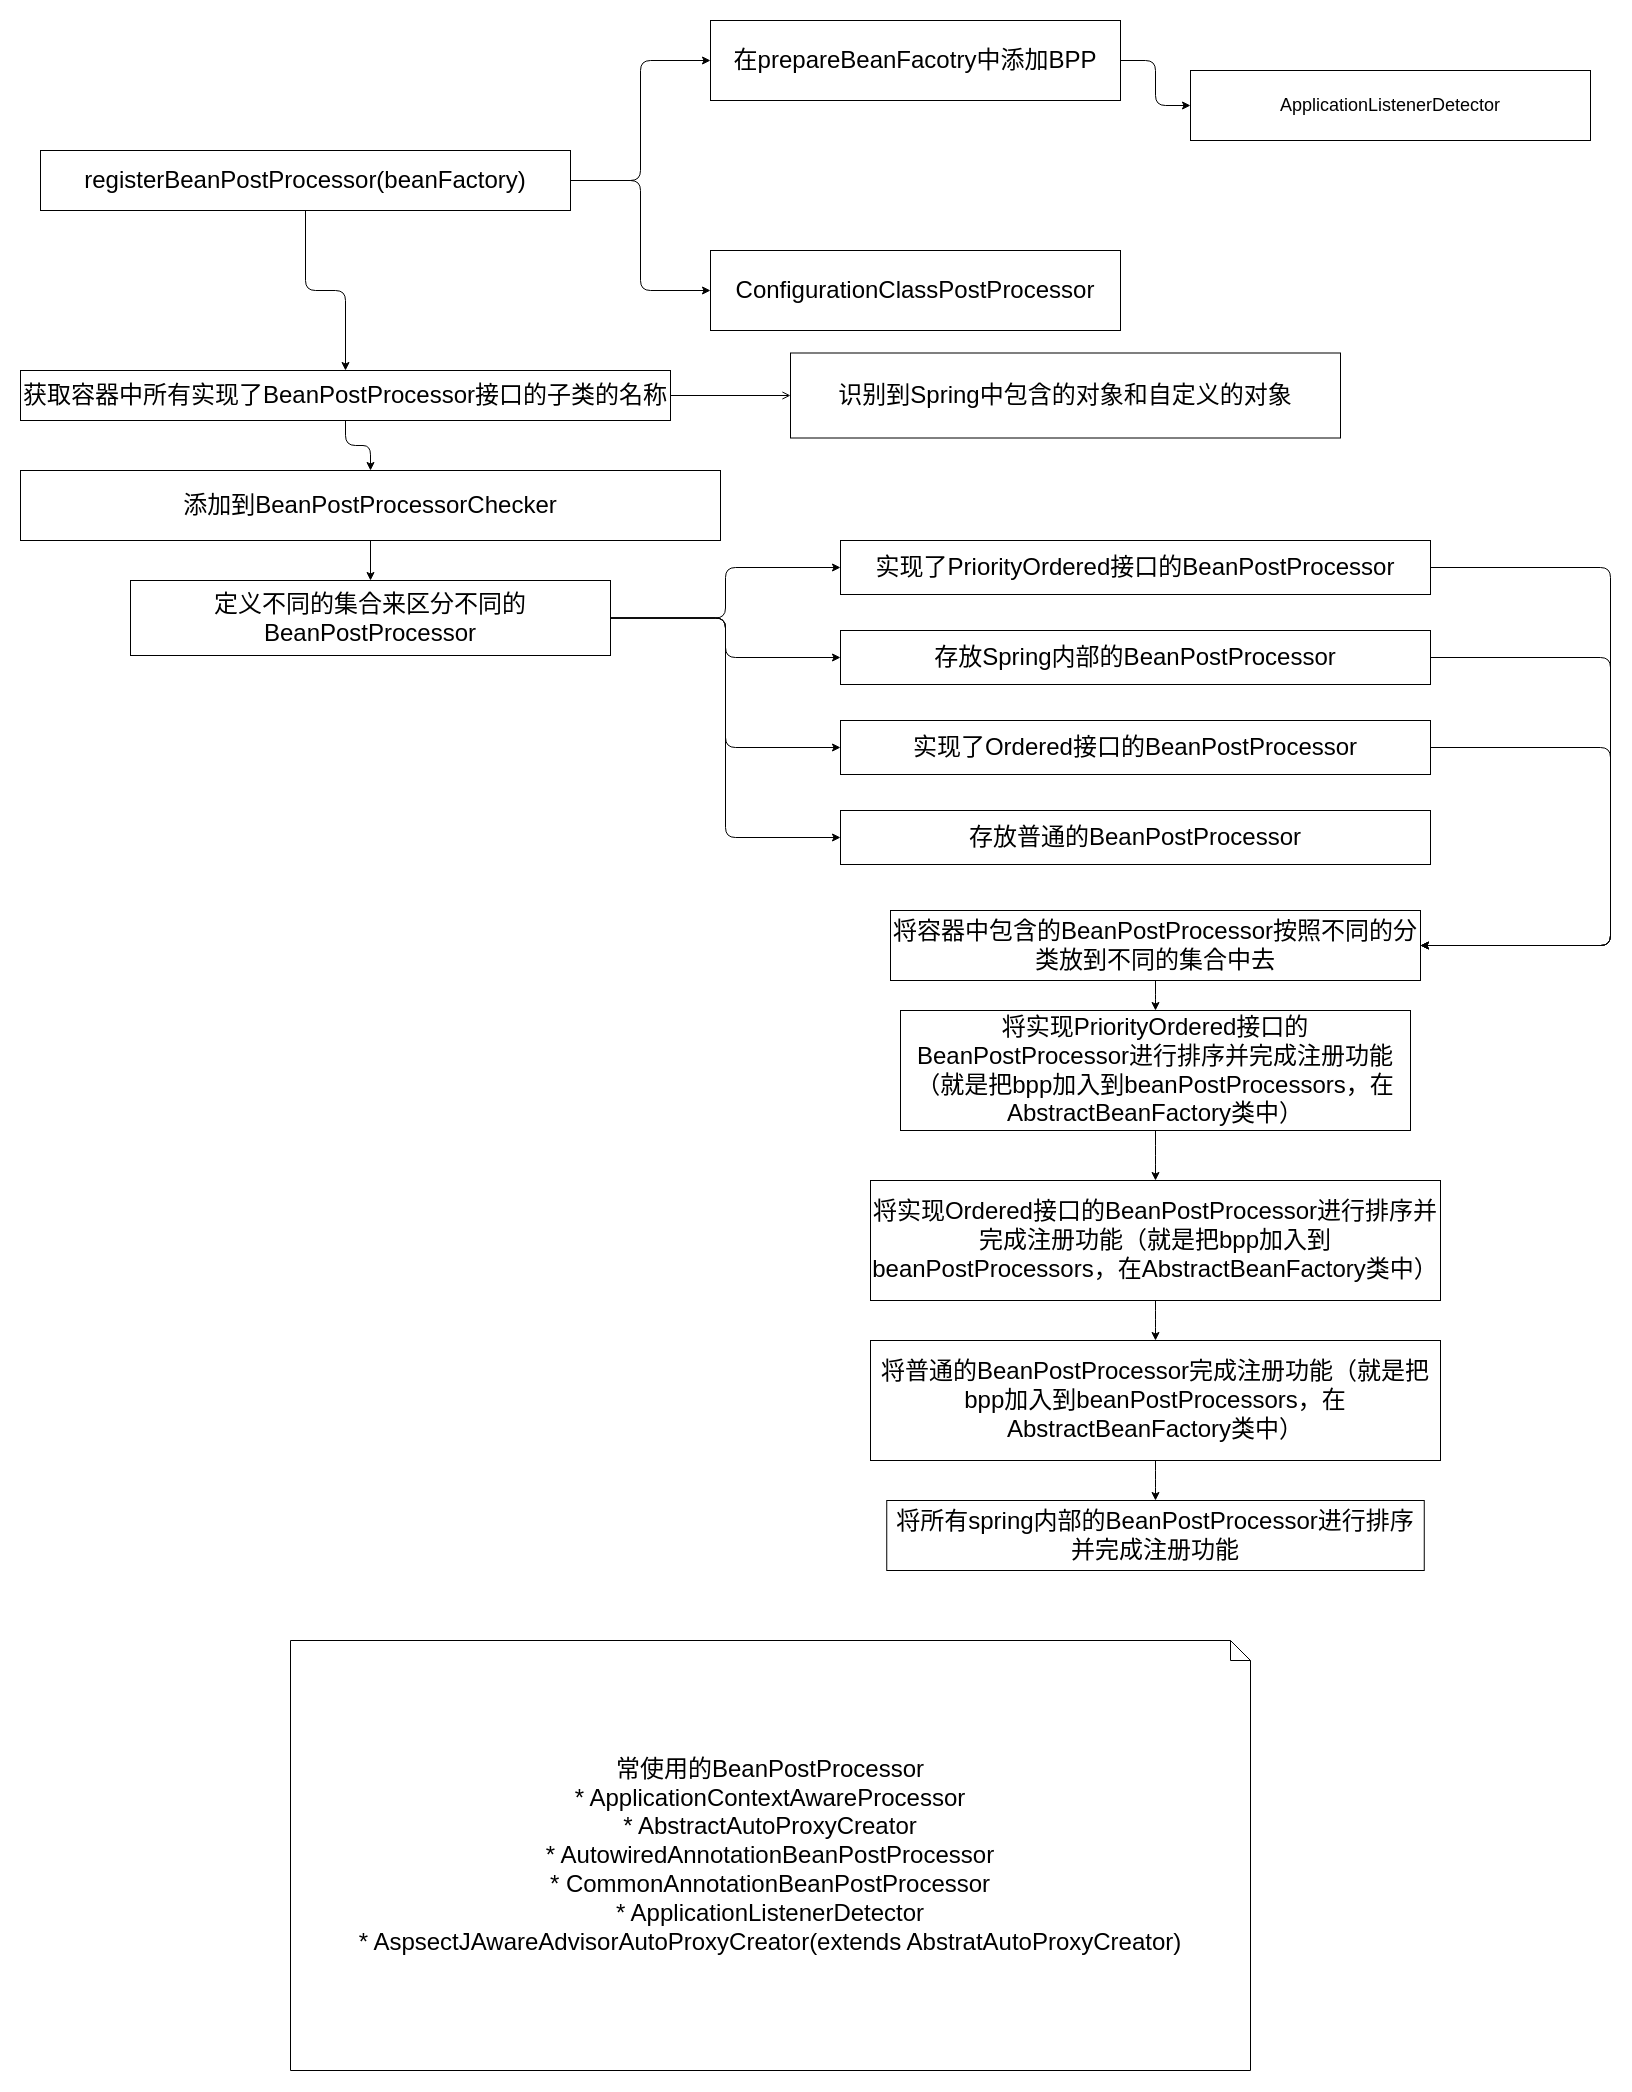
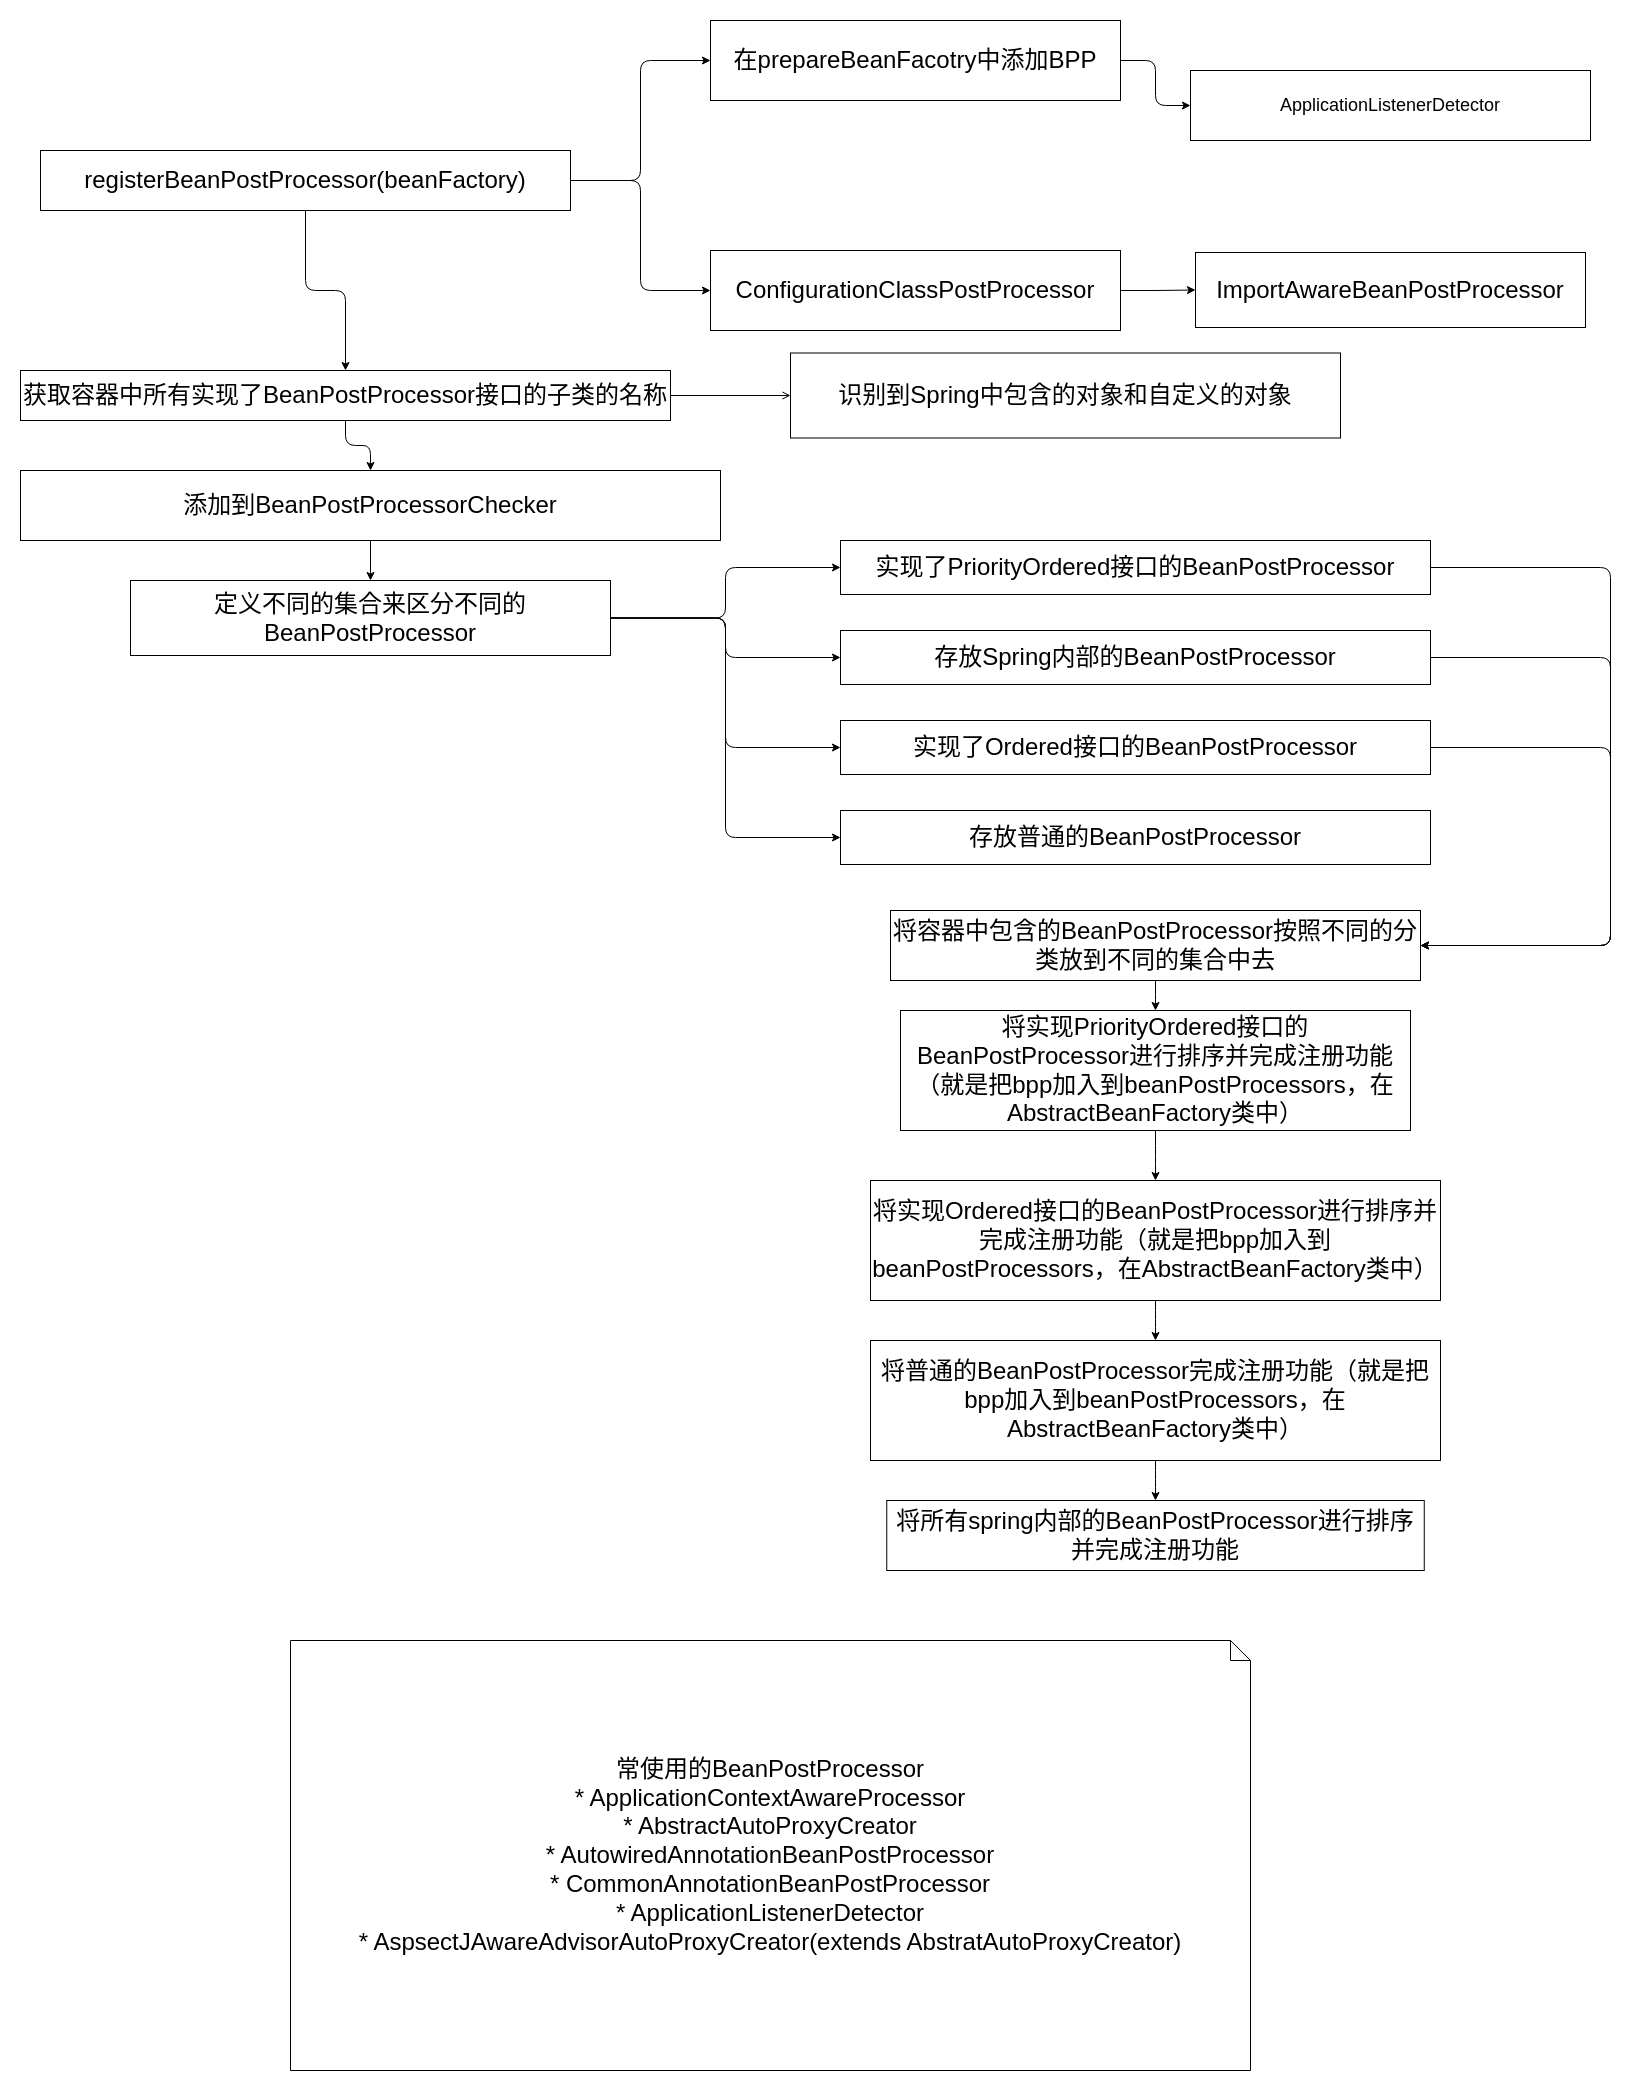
edge "ConfigurationClassPostProcessor" -> "ImportAwareBeanPostProcessor": added
node "ImportAwareBeanPostProcessor": added
